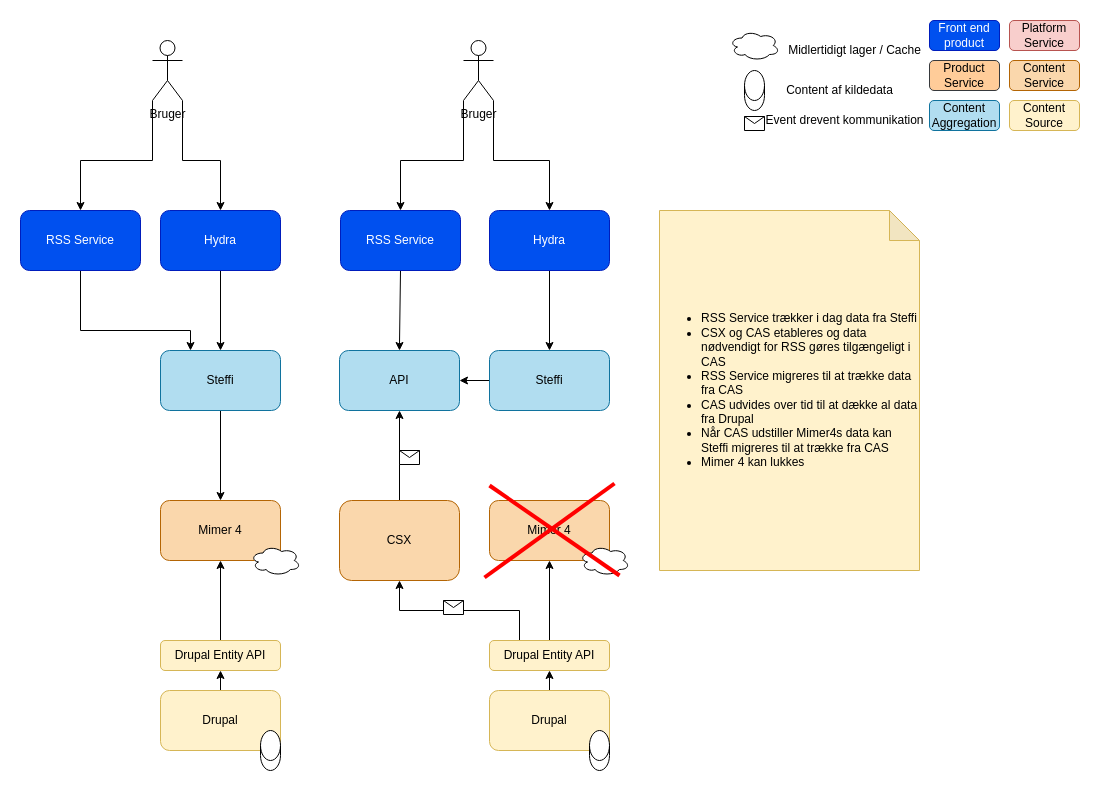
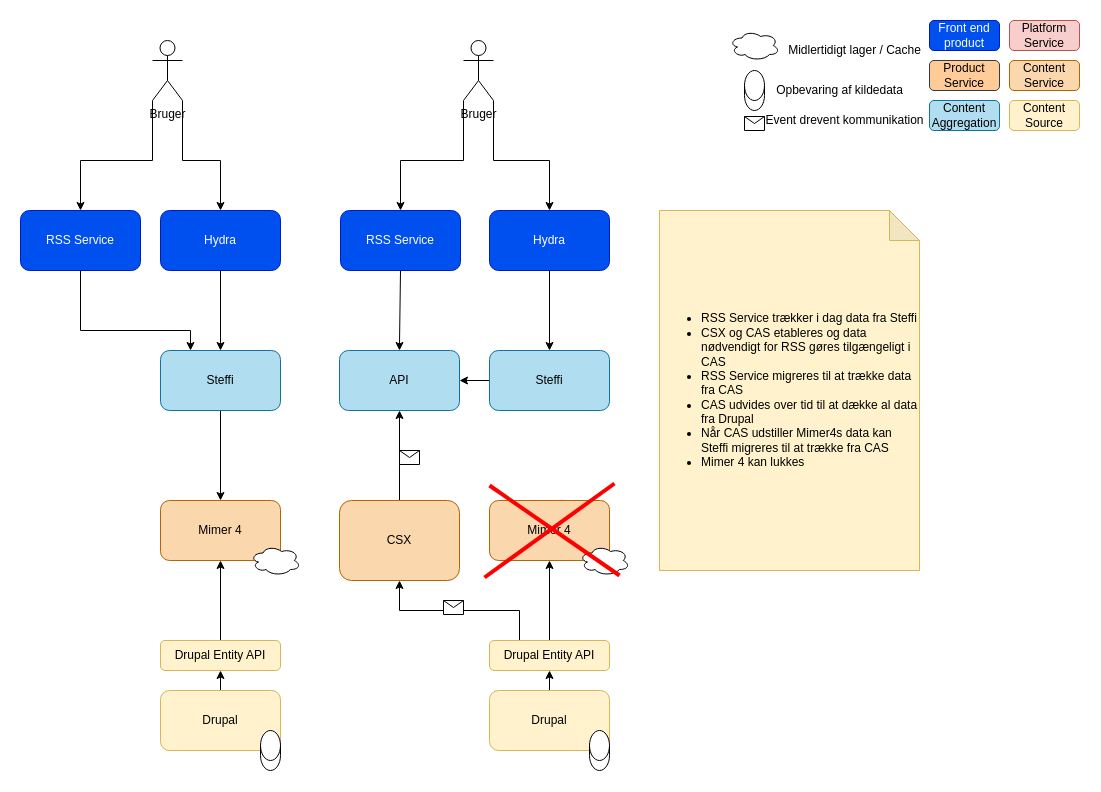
node "Content af kildedata": label "Content af kildedata" -> "Opbevaring af kildedata"
